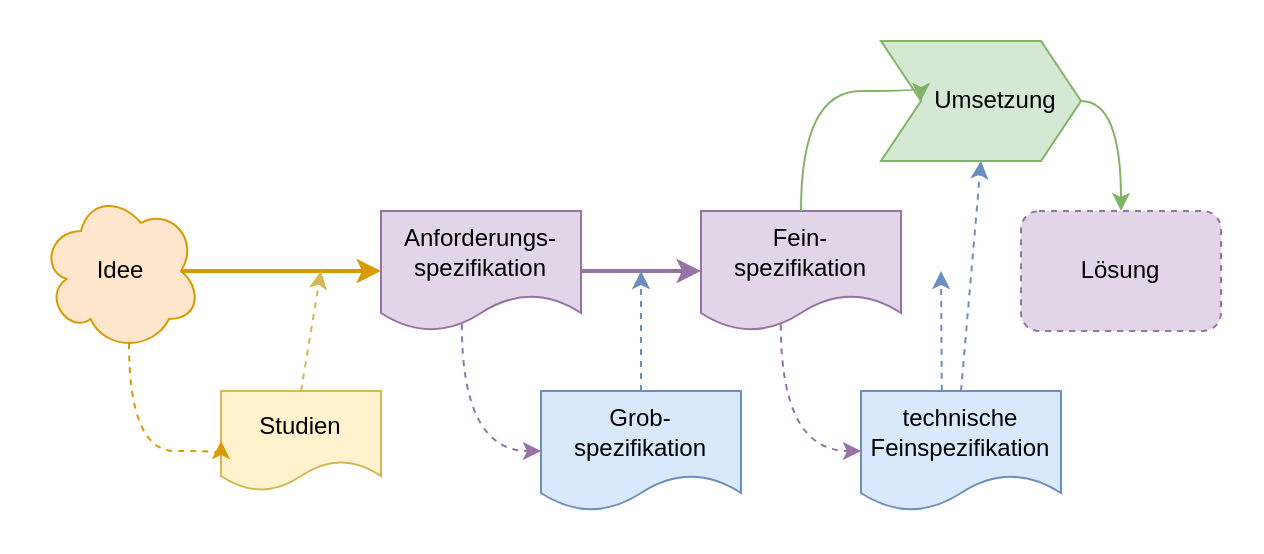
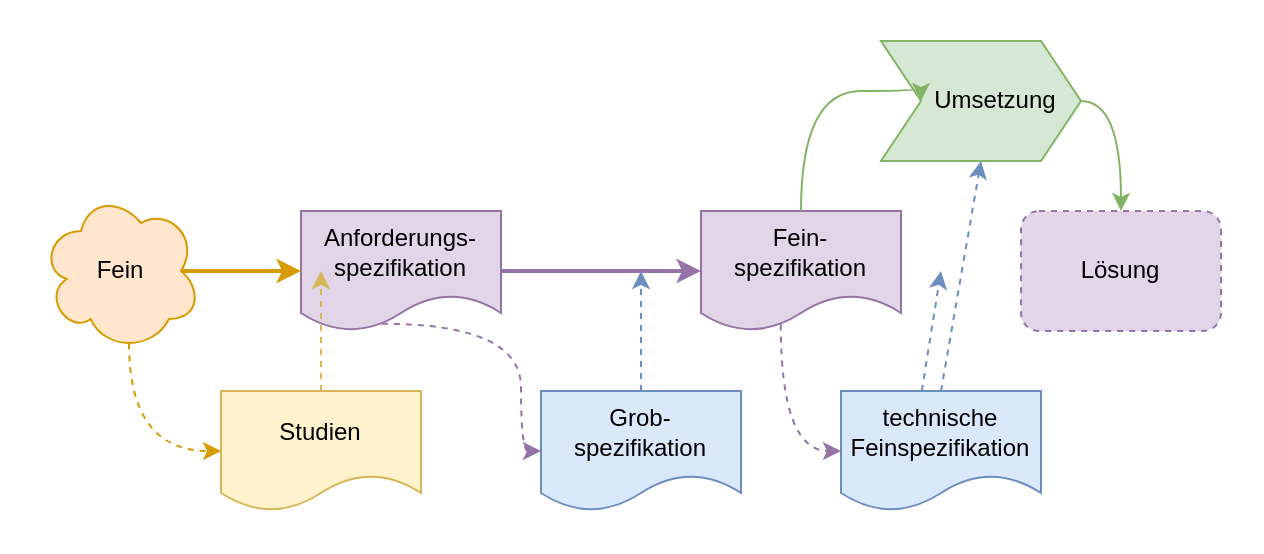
node "Idee": label "Idee" -> "Fein"
node "Anforderungs- spezifikation": moved (481, 271) -> (401, 271)
node "Studien": size 160x100 -> 200x120
node "technische Feinspezifikation": moved (961, 451) -> (941, 451)
